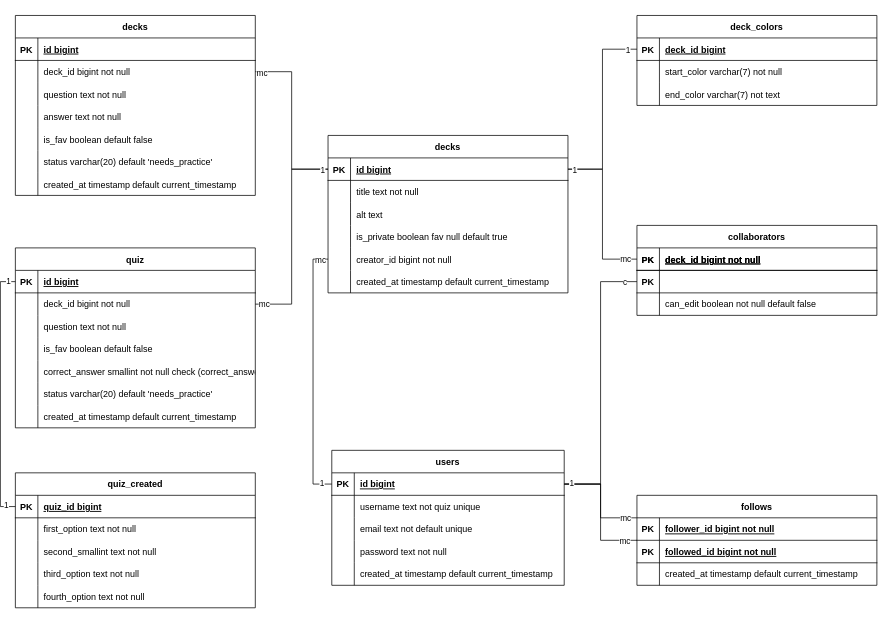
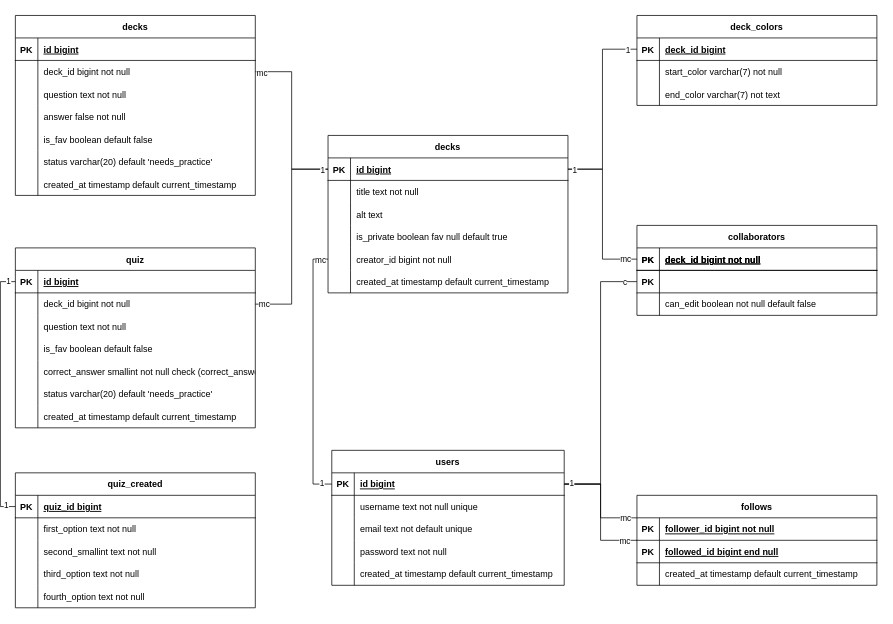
node "answer text not null": label "answer text not null" -> "answer false not null"
node "username text not quiz unique": label "username text not quiz unique" -> "username text not null unique"
node "followed_id bigint not null": label "followed_id bigint not null" -> "followed_id bigint end null"
